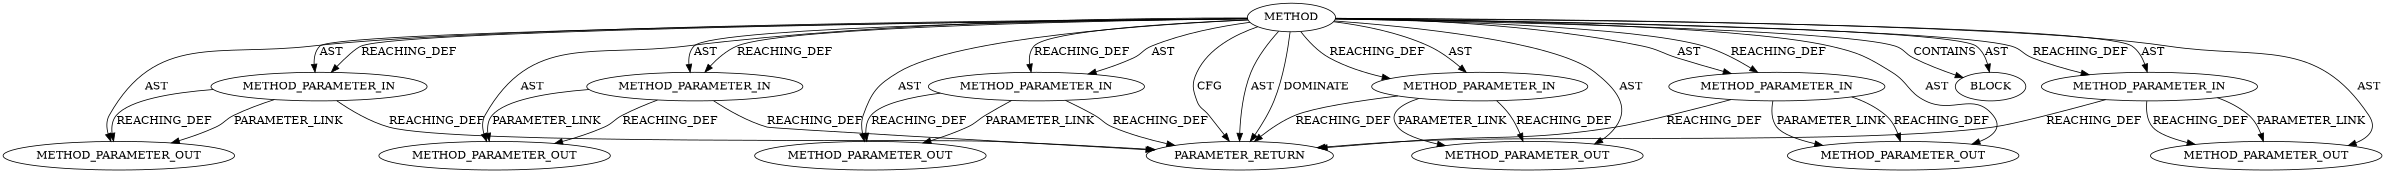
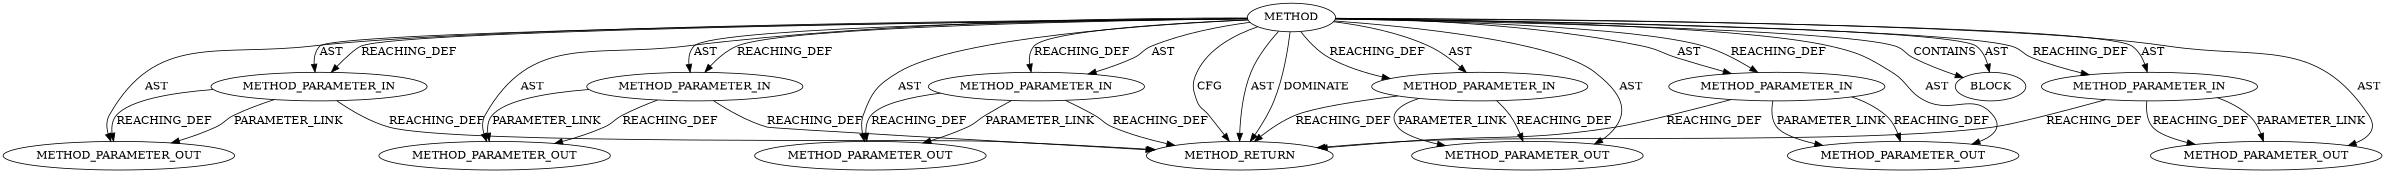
node "PARAMETER_RETURN": label "PARAMETER_RETURN" -> "METHOD_RETURN"
